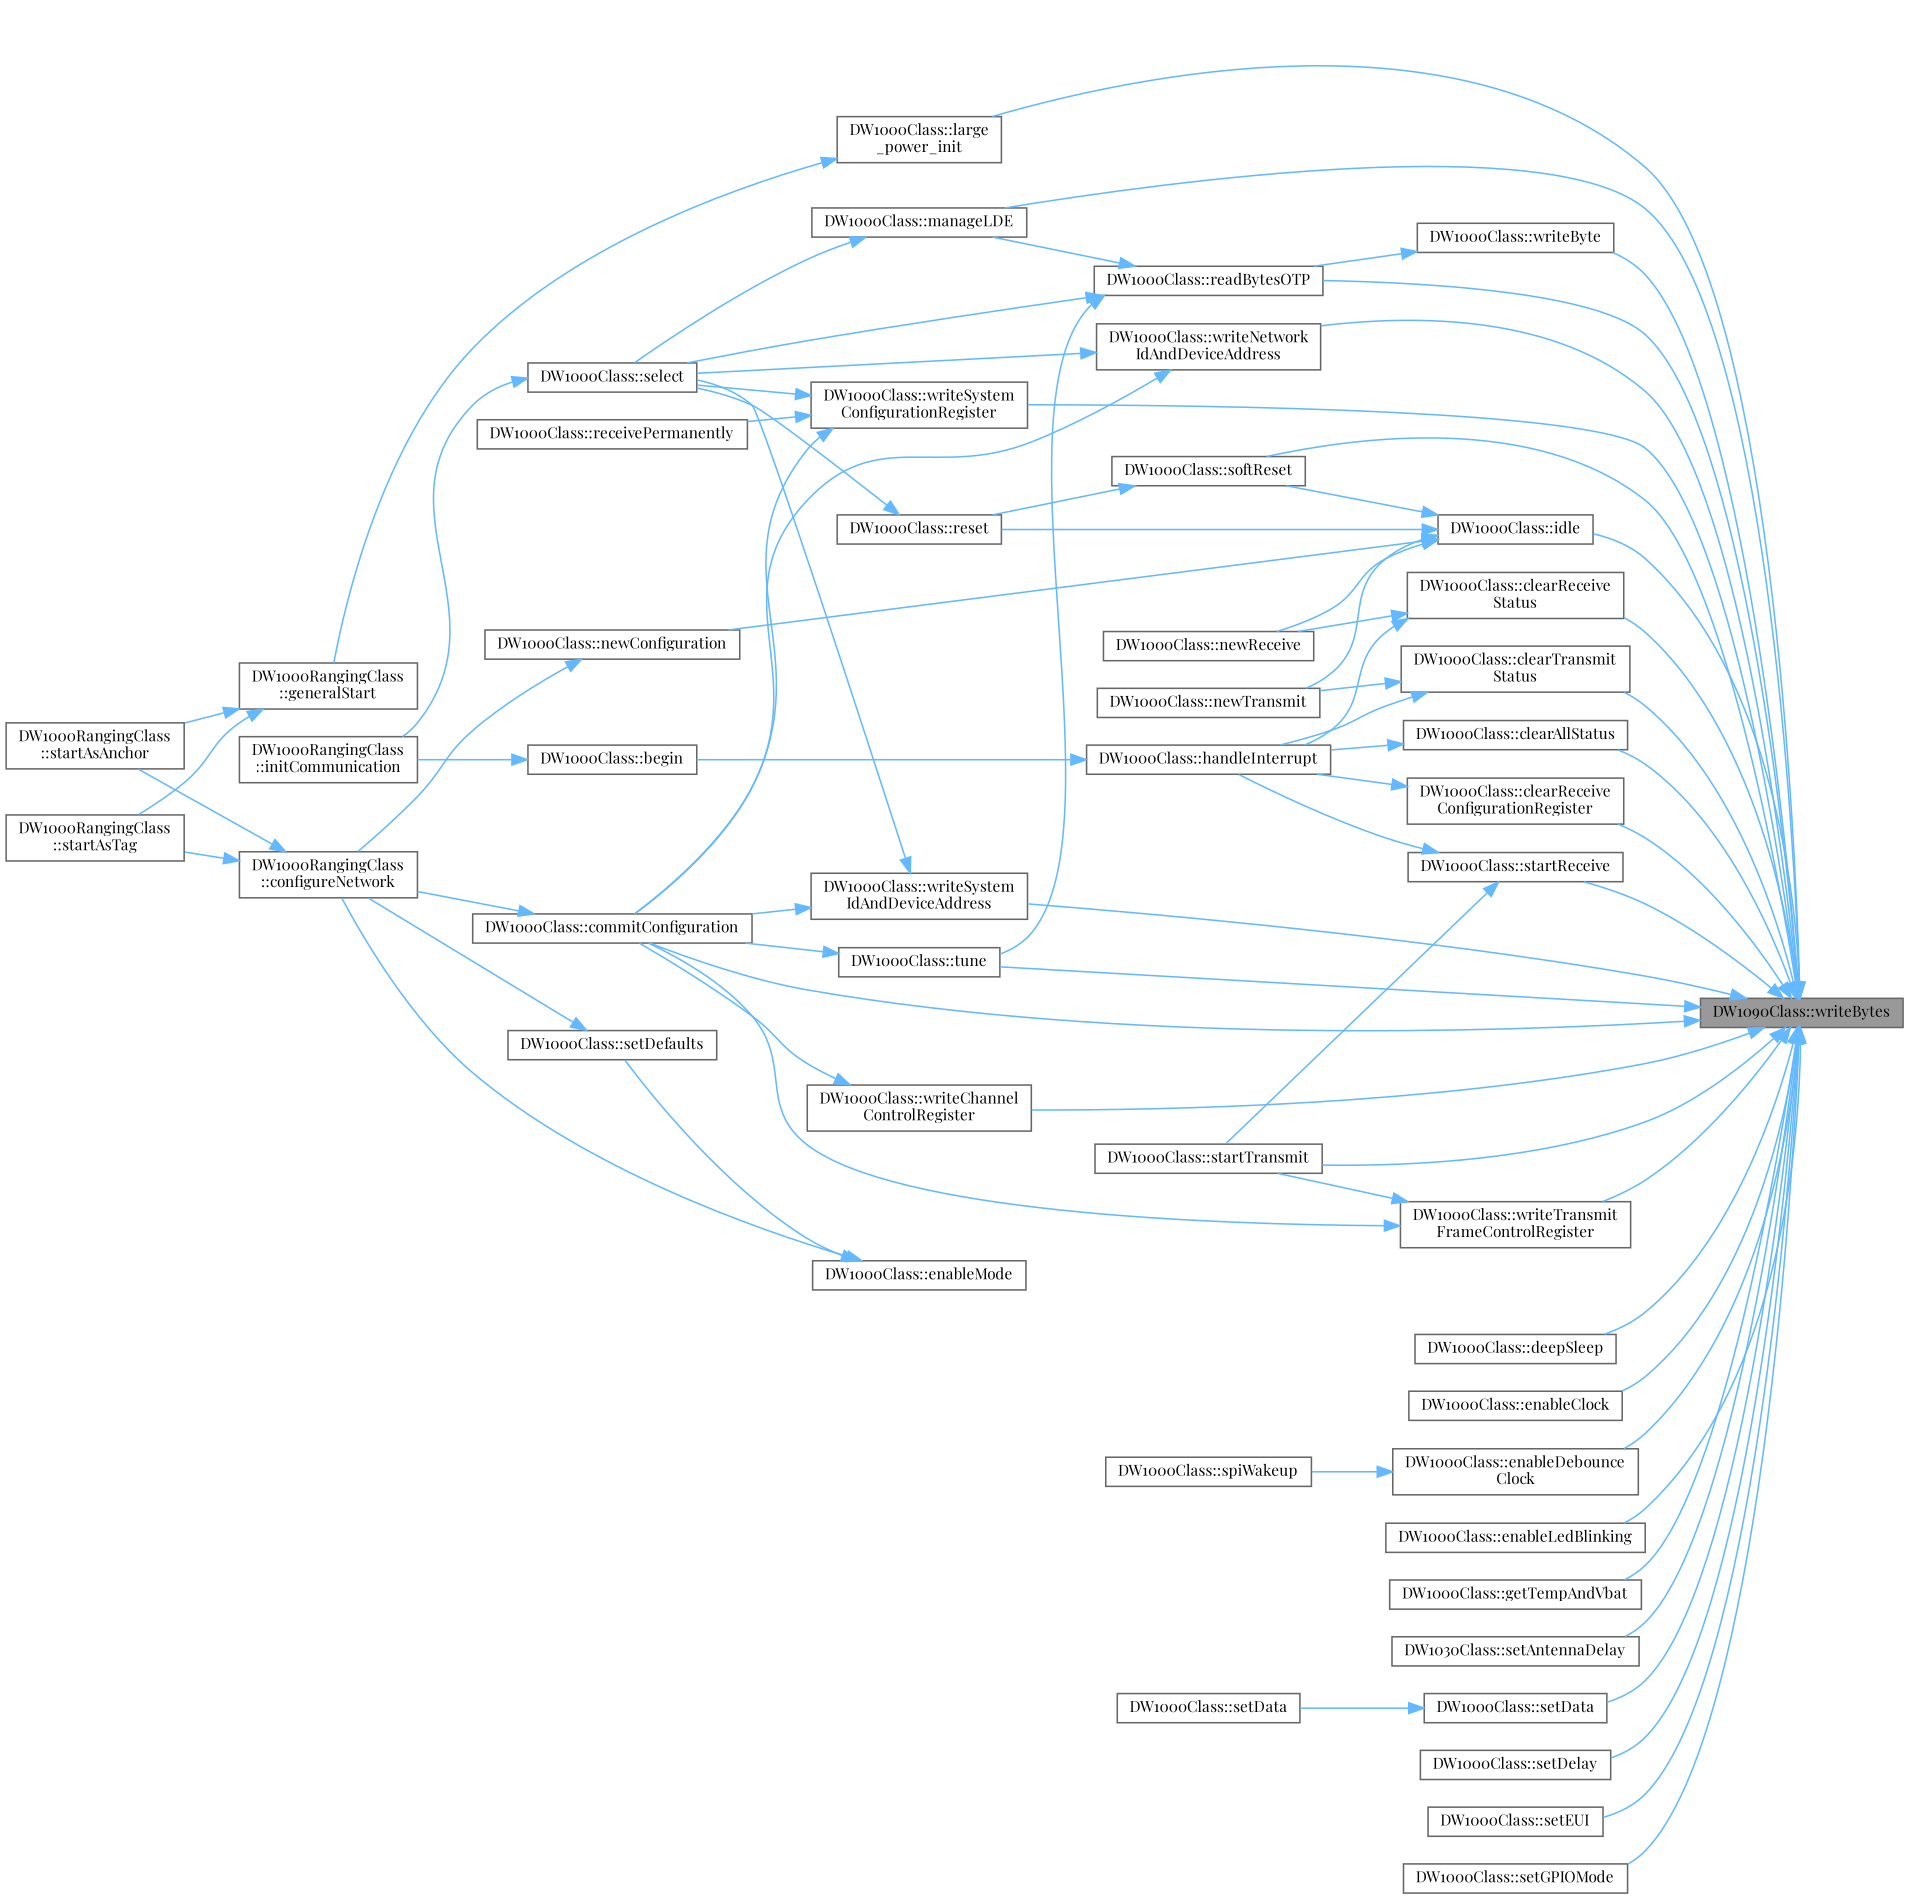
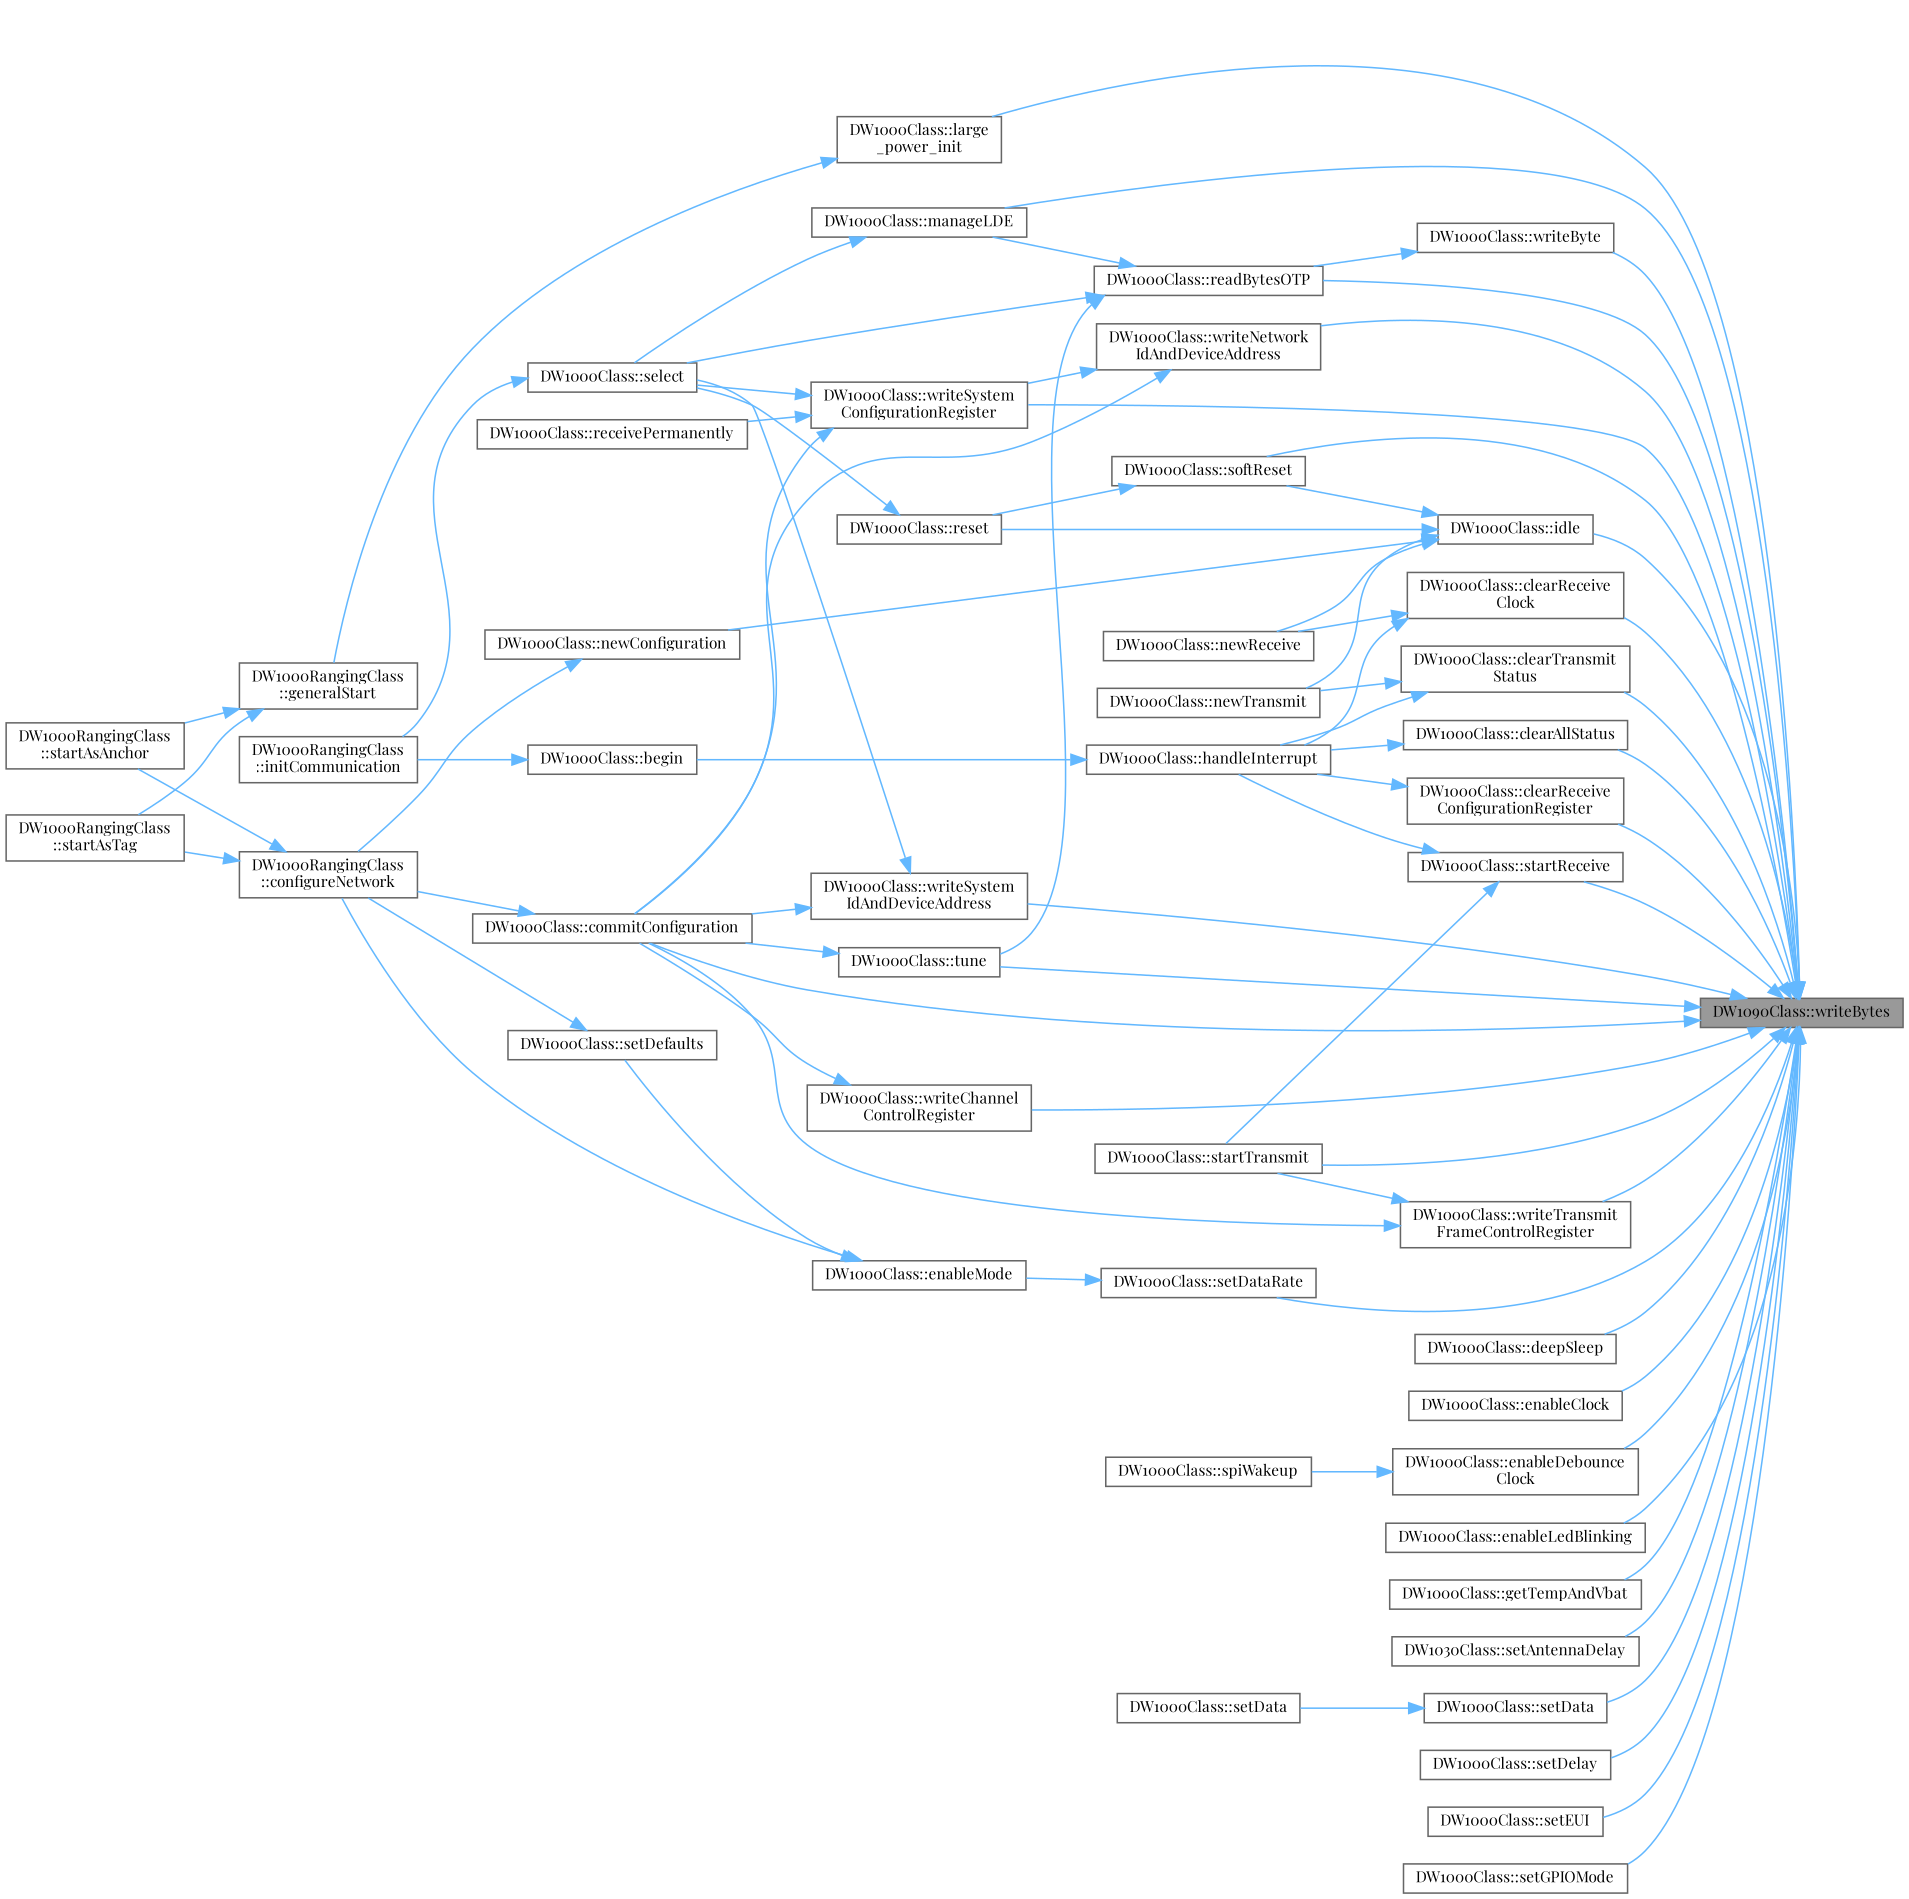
edge "DW1000Class::select" -> "DW1000Class::writeNetwork IdAndDeviceAddress": now "DW1000Class::writeSystem ConfigurationRegister" -> "DW1000Class::writeNetwork IdAndDeviceAddress"
node "DW1000Class::clearReceive Status": label "DW1000Class::clearReceive Status" -> "DW1000Class::clearReceive Clock"
node "DW1000Class::setDataRate": added
